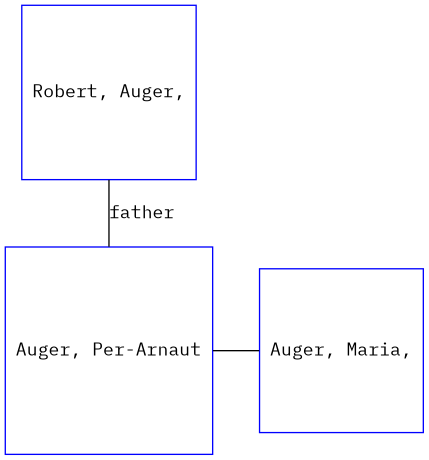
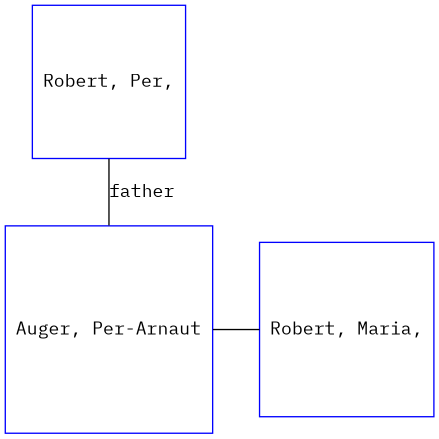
node "Robert, Auger,": label "Robert, Auger," -> "Robert, Per,"
node "Auger, Maria,": label "Auger, Maria," -> "Robert, Maria,"
